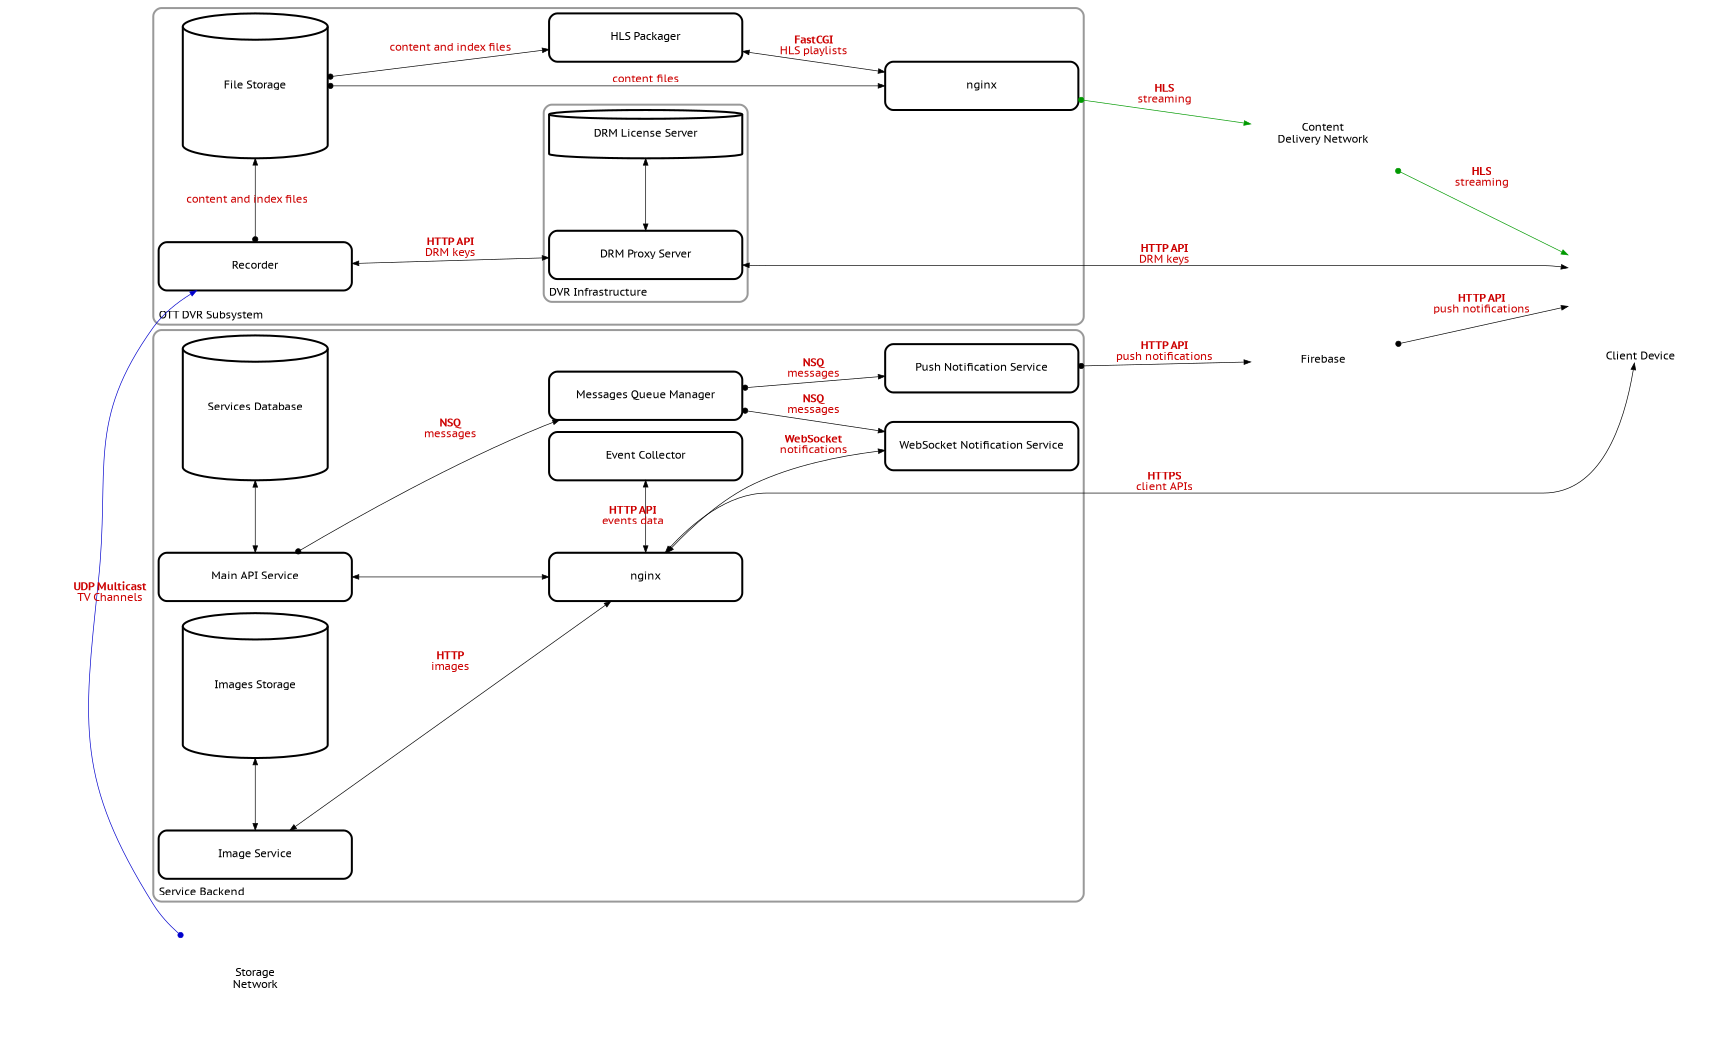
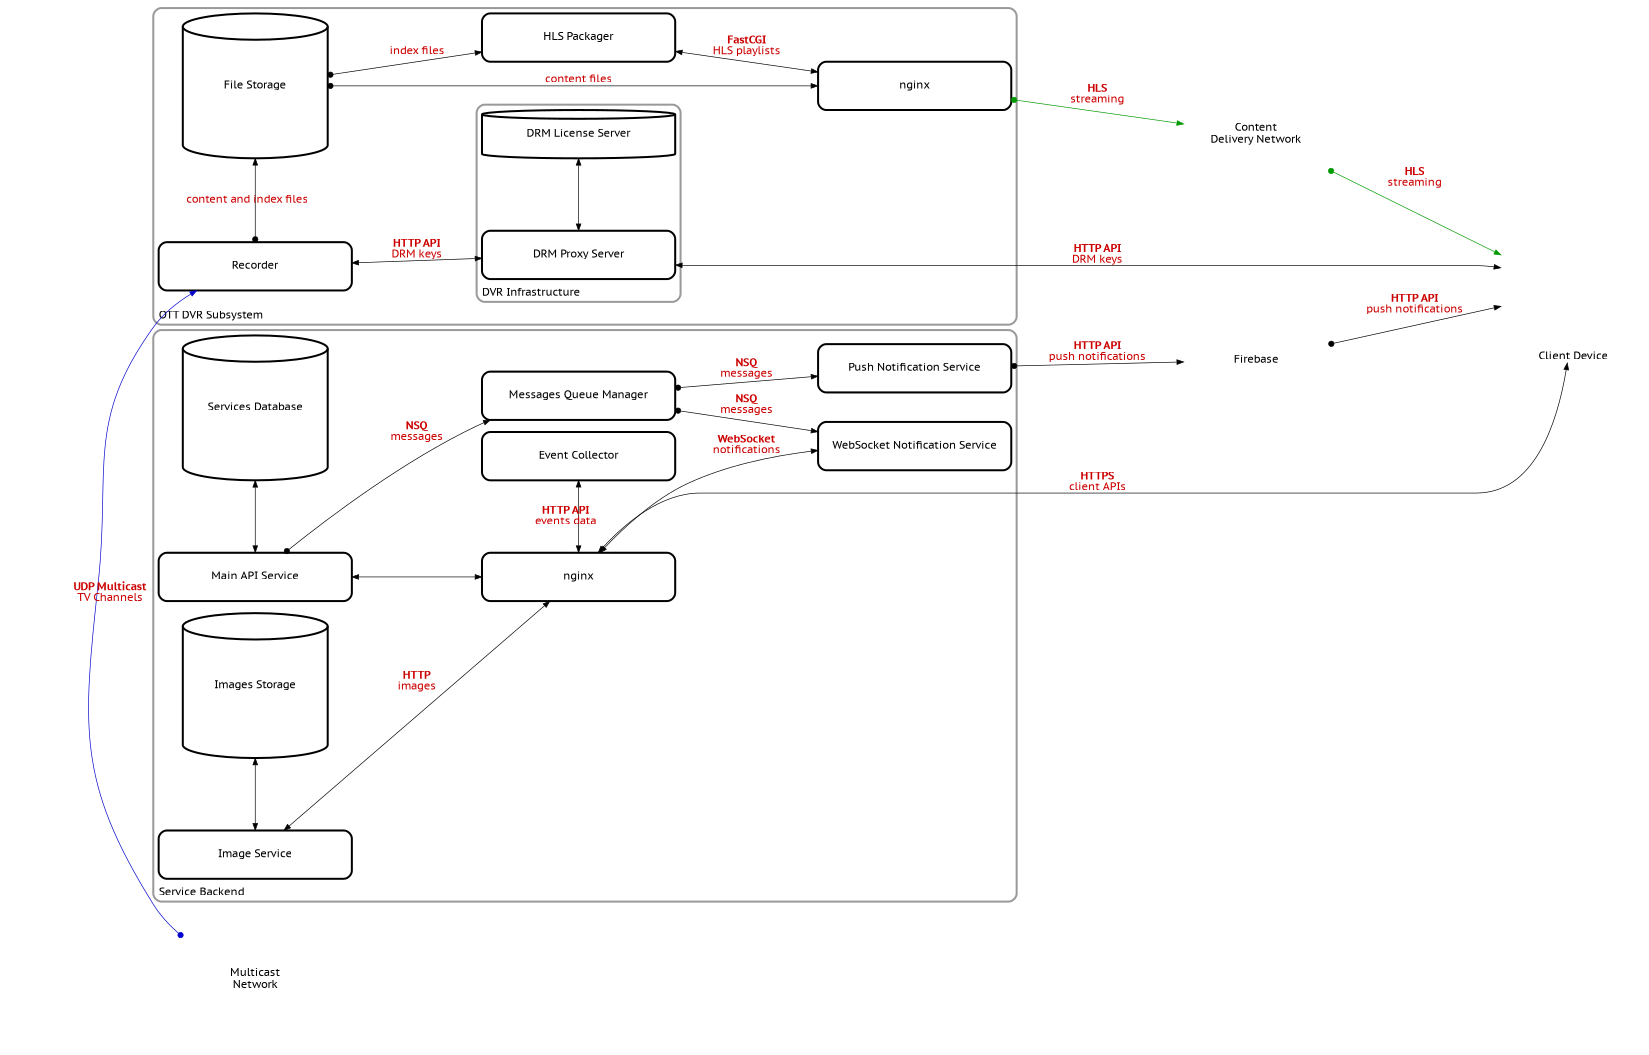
edge "HLS Packager" -- "File Storage": label "content and index files" -> "index files"
node "Storage Network": label "Storage Network" -> "Multicast Network"
